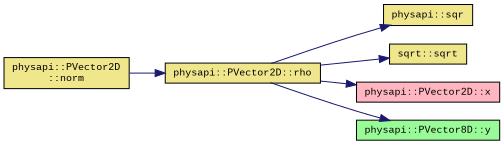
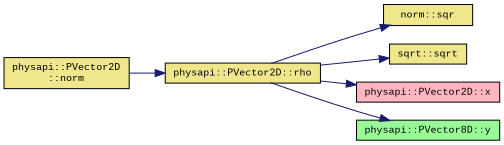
node "physapi::sqr": label "physapi::sqr" -> "norm::sqr"
